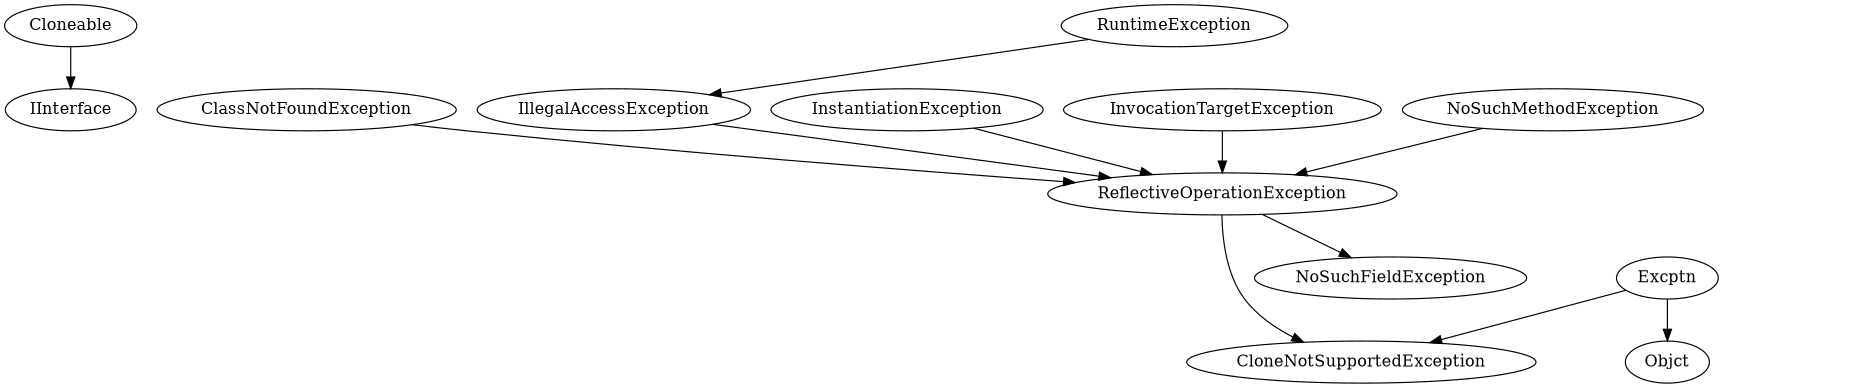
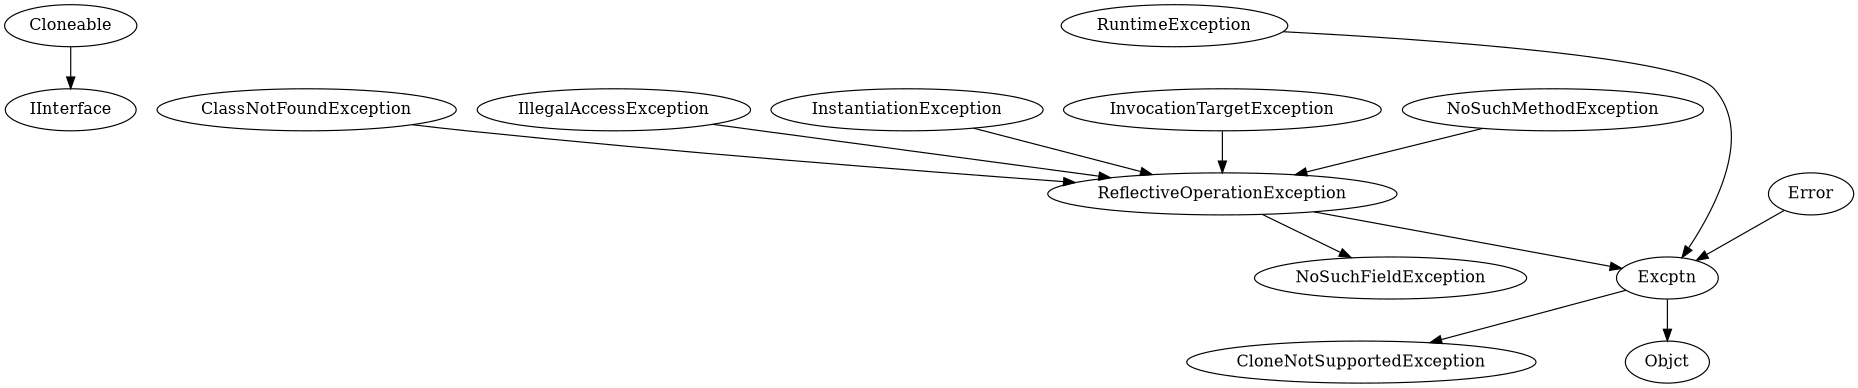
edge "RuntimeException" -> "IllegalAccessException": now "RuntimeException" -> "Excptn"
node "Error": added
edge "ReflectiveOperationException" -> "CloneNotSupportedException": now "ReflectiveOperationException" -> "Excptn"
